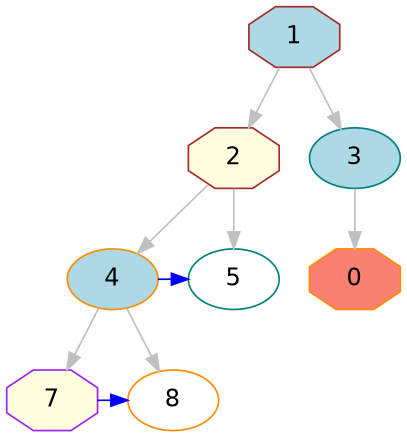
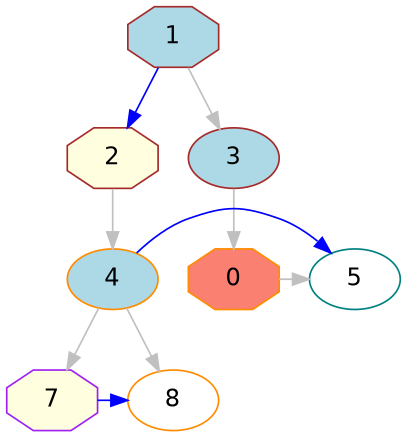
edge "1" -> "2": color gray -> blue
node "3": color teal -> brown
edge "2" -> "5": now "0" -> "5"
